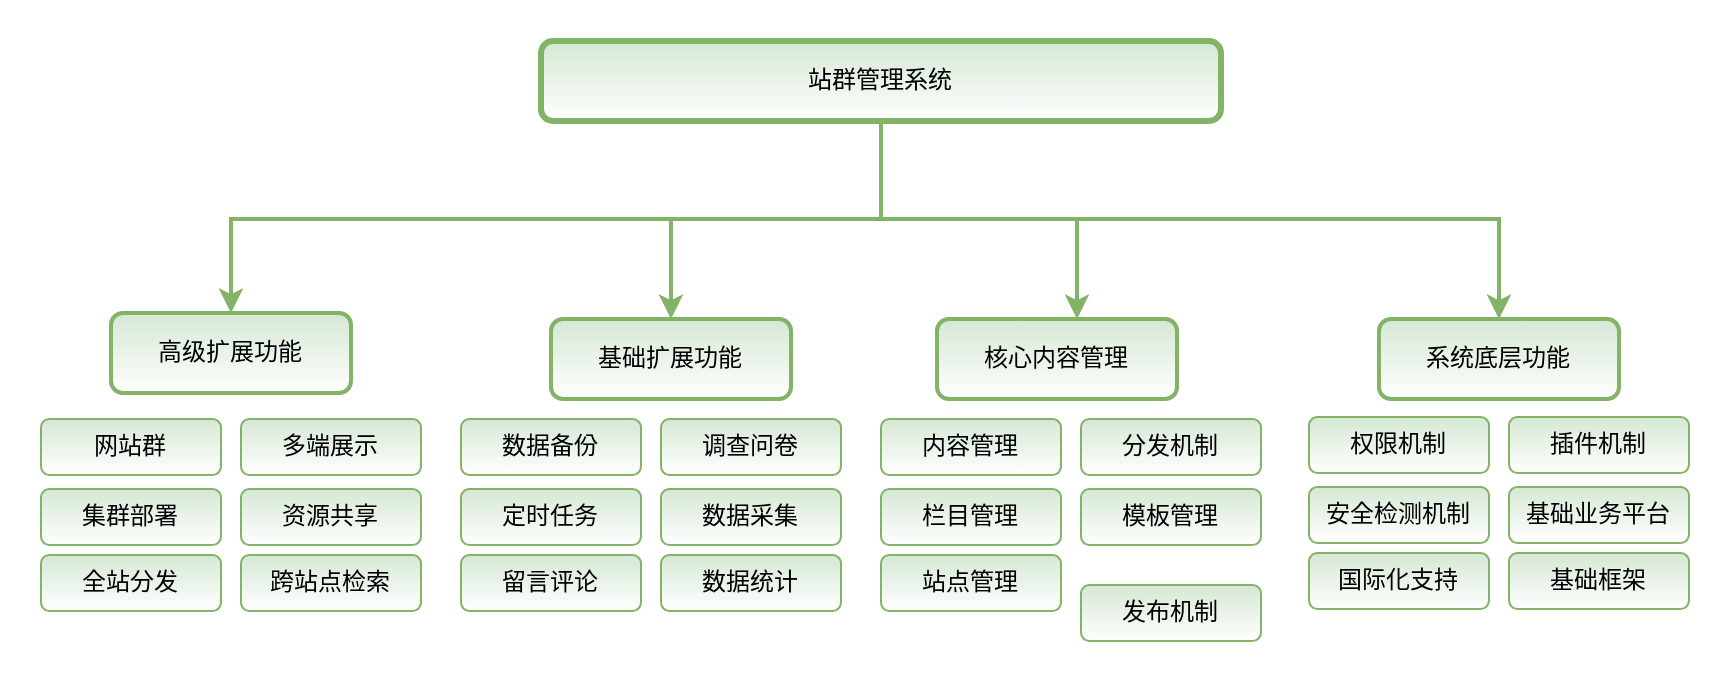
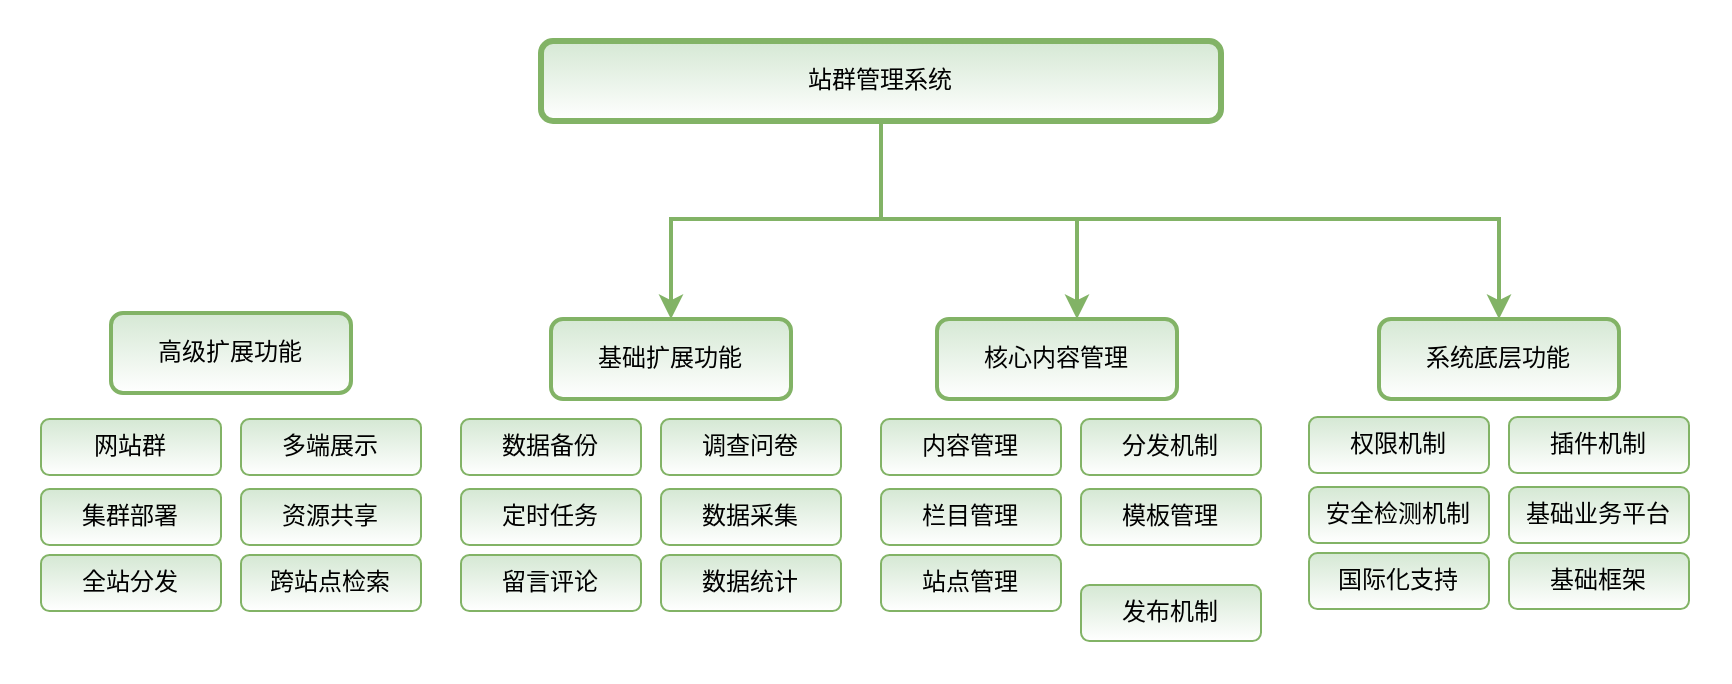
edge "站群管理系统" -> "高级扩展功能": removed
